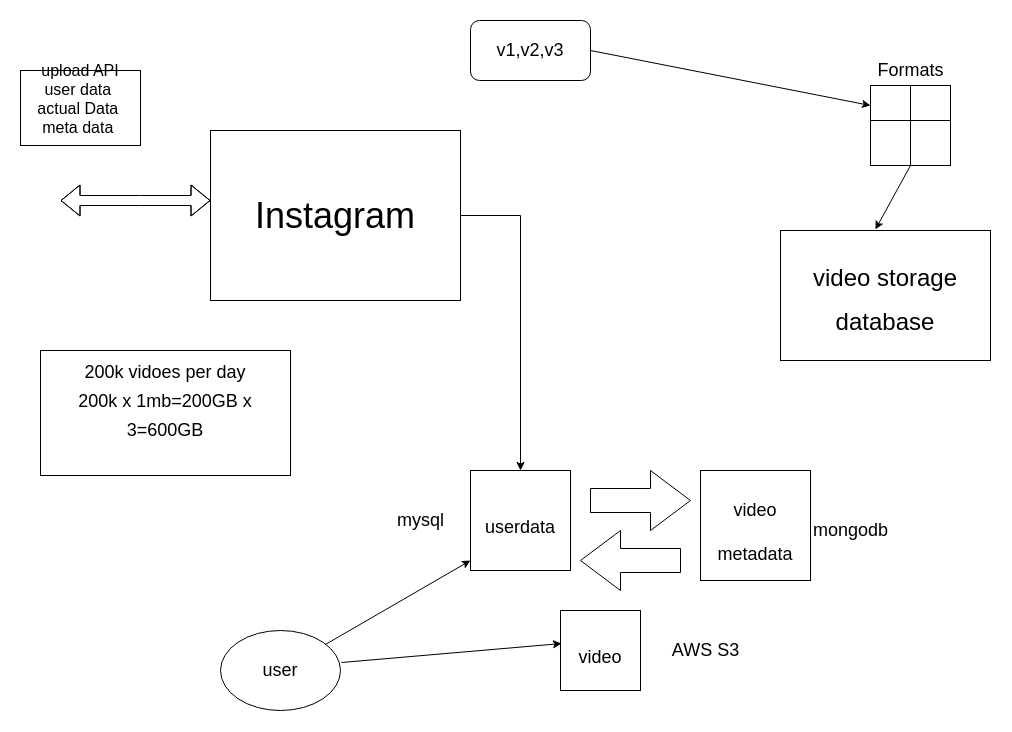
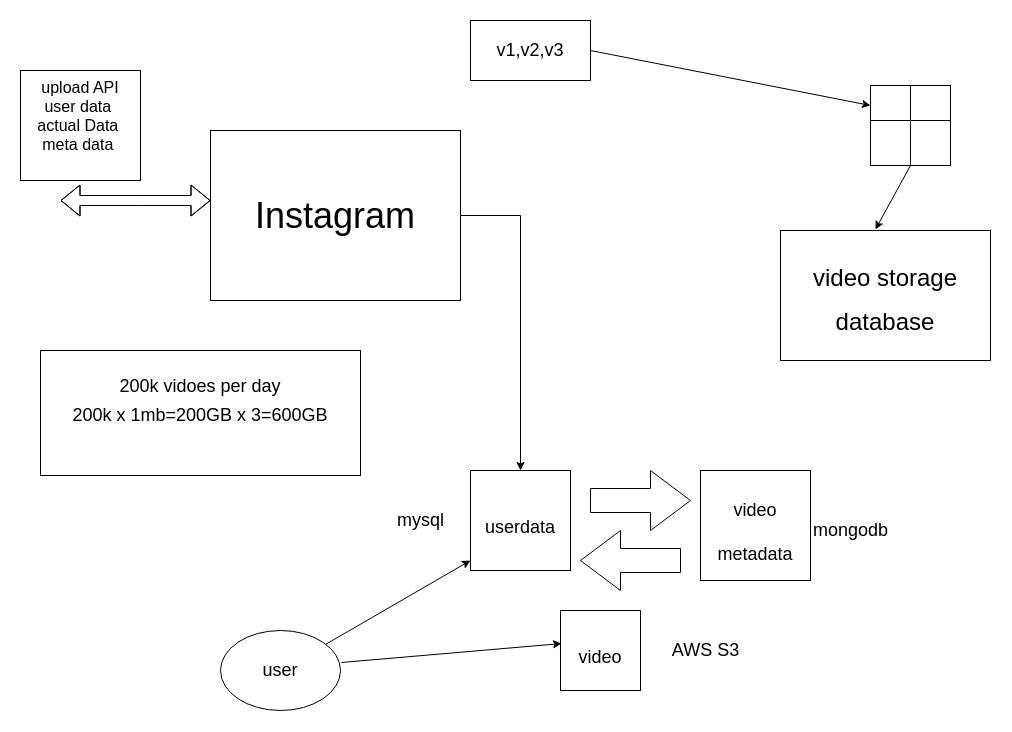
node "v1,v2,v3": shape rounded rectangle -> rectangle
node "Formats": removed
node "upload API user data actual Data meta data": size 120x75 -> 120x110
node "200k vidoes per day 200k x 1mb=200GB x 3=600GB": size 250x125 -> 320x125
